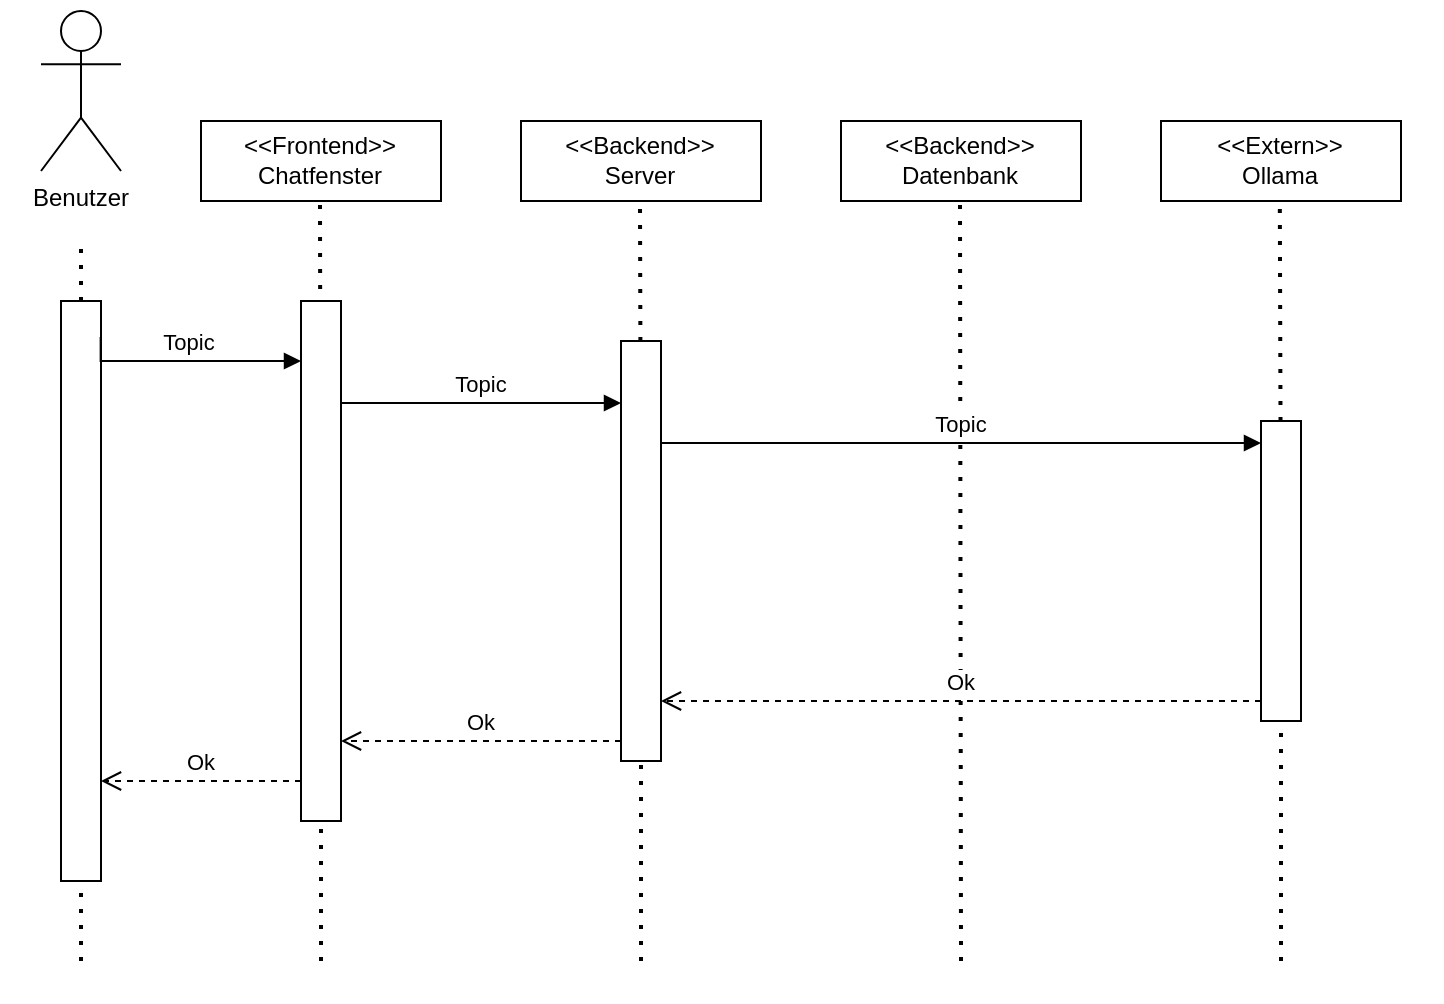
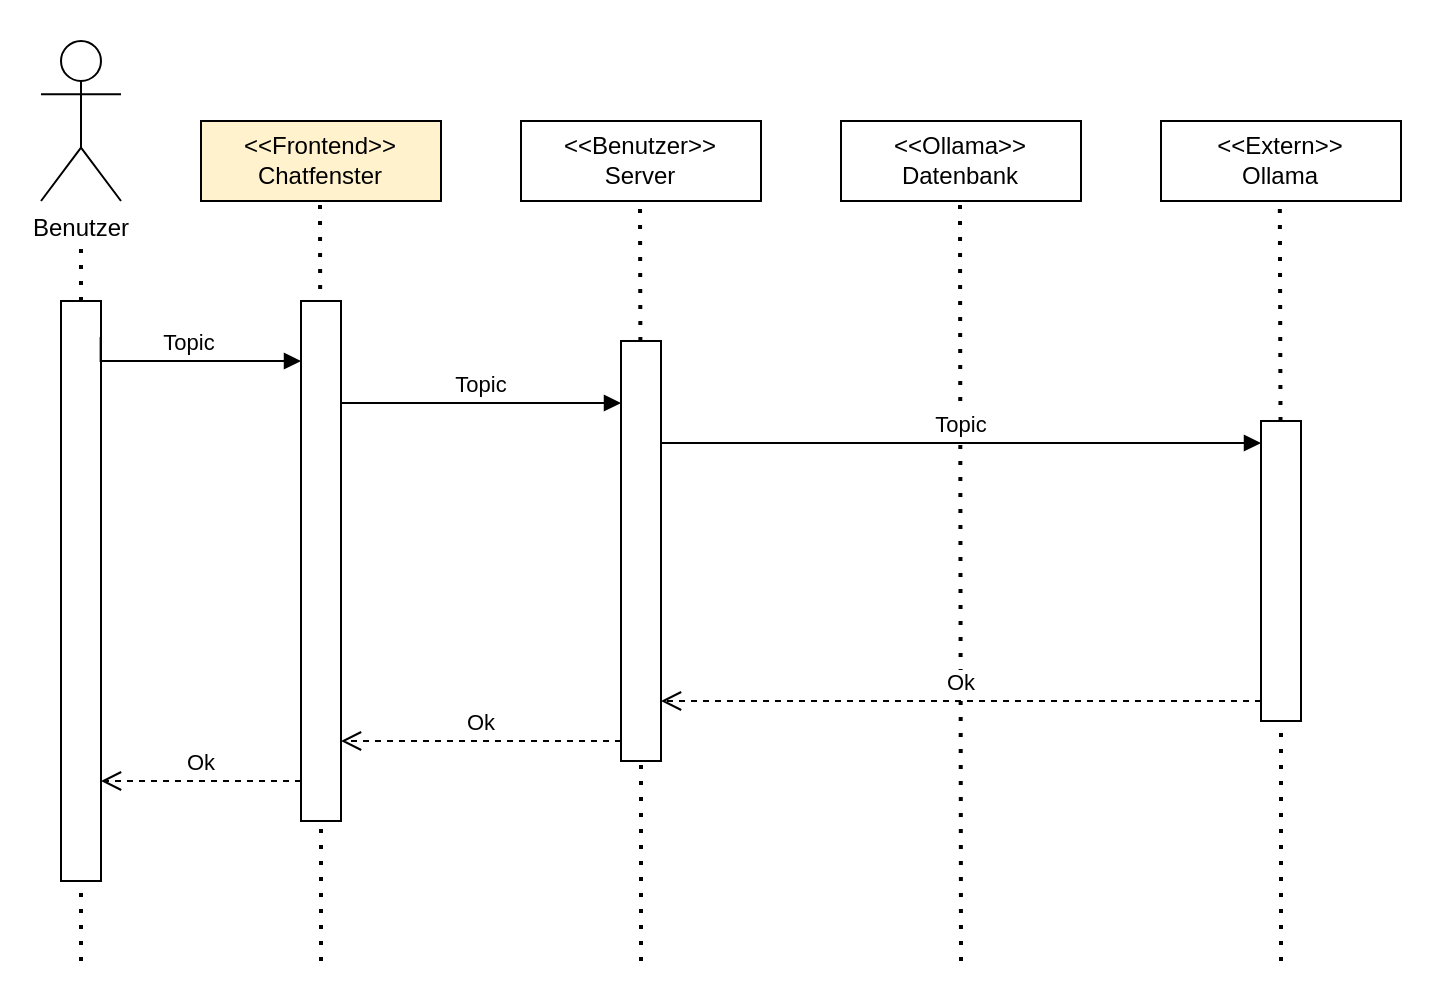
node "Benutzer": moved (81, 91) -> (81, 121)
node "<<Frontend>> Chatfenster": fillcolor #ffffff -> #fff2cc
node "<<Backend>> Server": label "<<Backend>> Server" -> "<<Benutzer>> Server"
node "<<Backend>> Datenbank": label "<<Backend>> Datenbank" -> "<<Ollama>> Datenbank"
